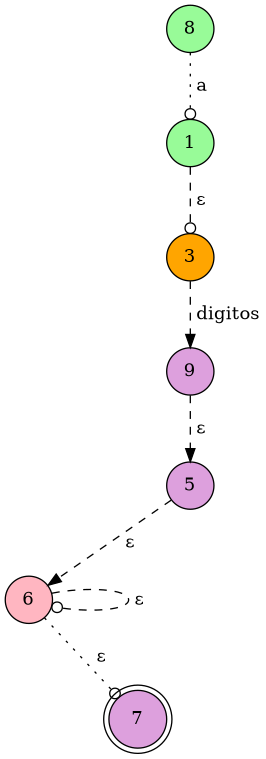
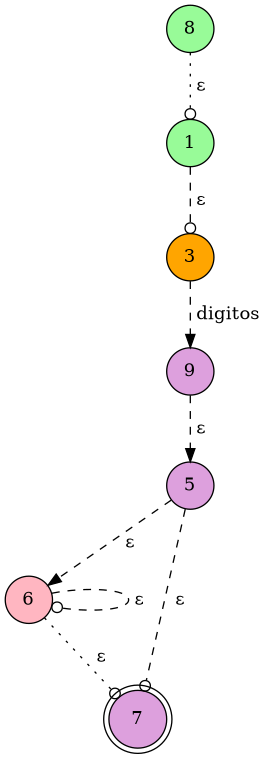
edge "8" -> "1": label " a" -> " ε"
edge "5" -> "7": added, label "ε"
